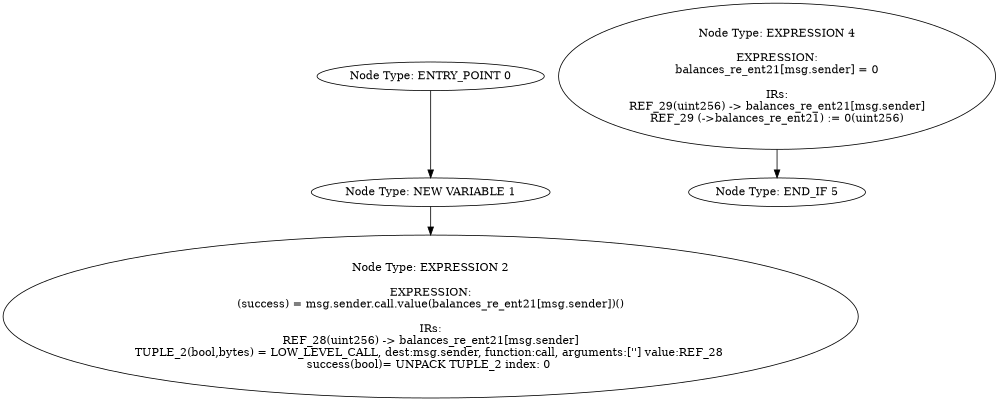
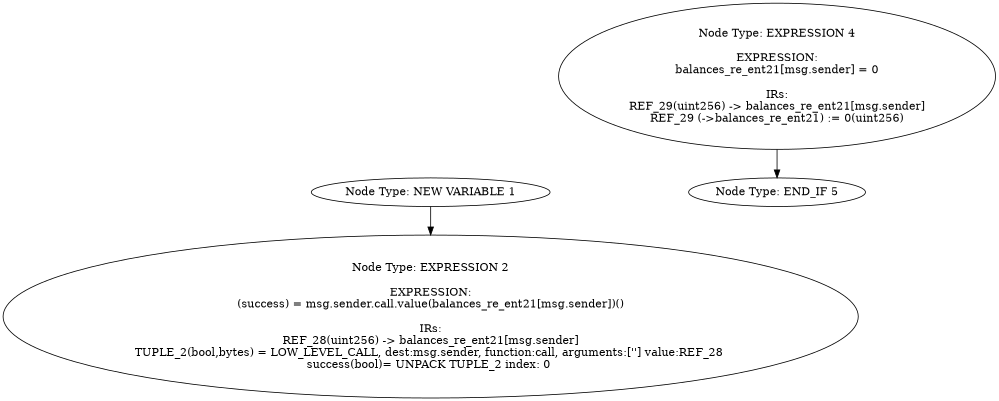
node "Node Type: ENTRY_POINT 0": removed
